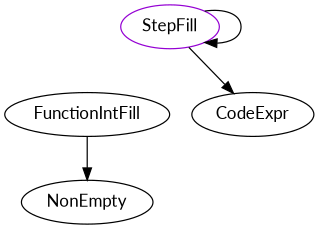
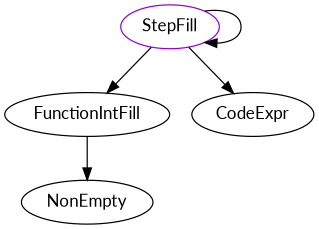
edge "StepFill" -> "FunctionIntFill": added
